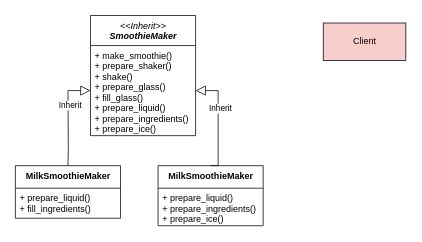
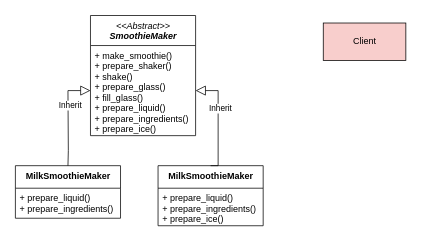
node "<<Inherit>> SmoothieMaker": label "<<Inherit>> SmoothieMaker" -> "<<Abstract>> SmoothieMaker"
node "+ prepare_liquid() + fill_ingredients()": label "+ prepare_liquid() + fill_ingredients()" -> "+ prepare_liquid() + prepare_ingredients()"
